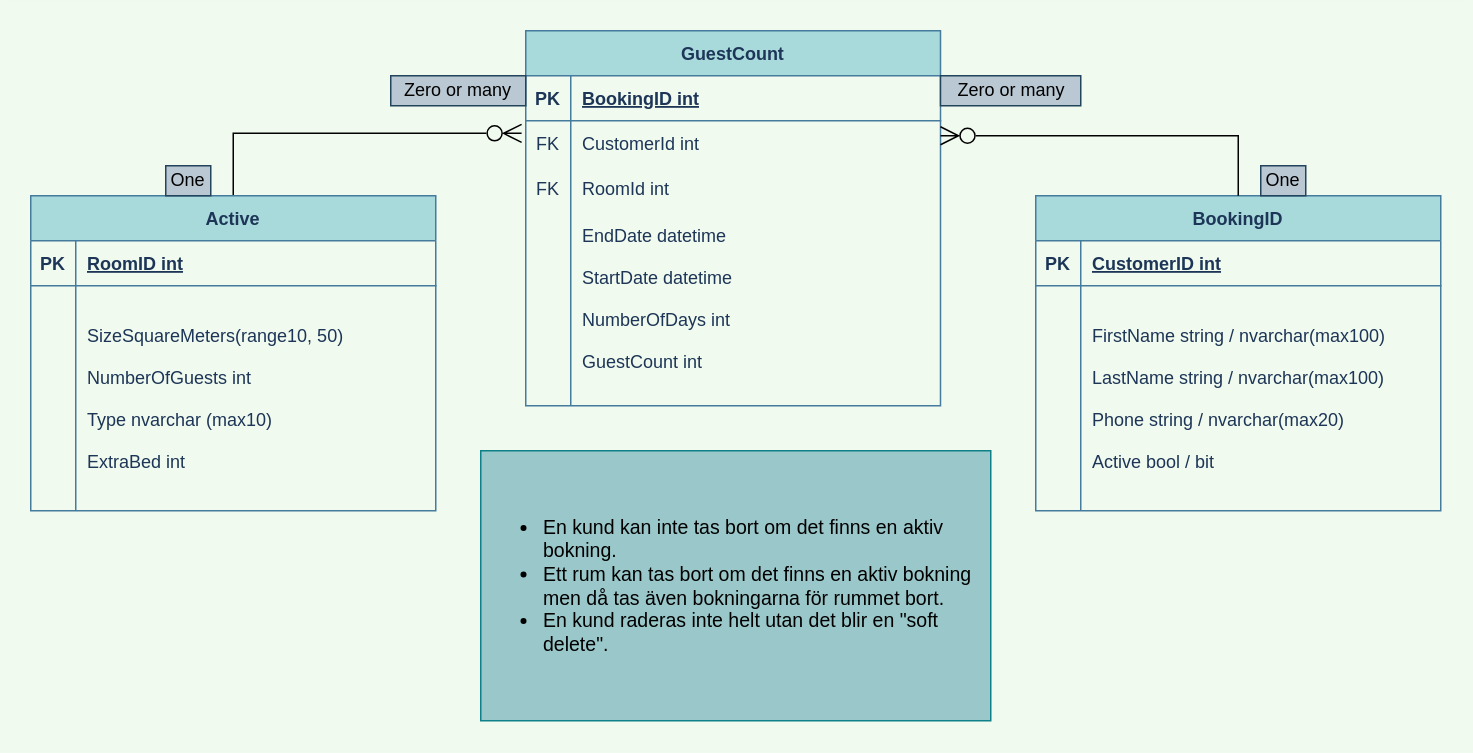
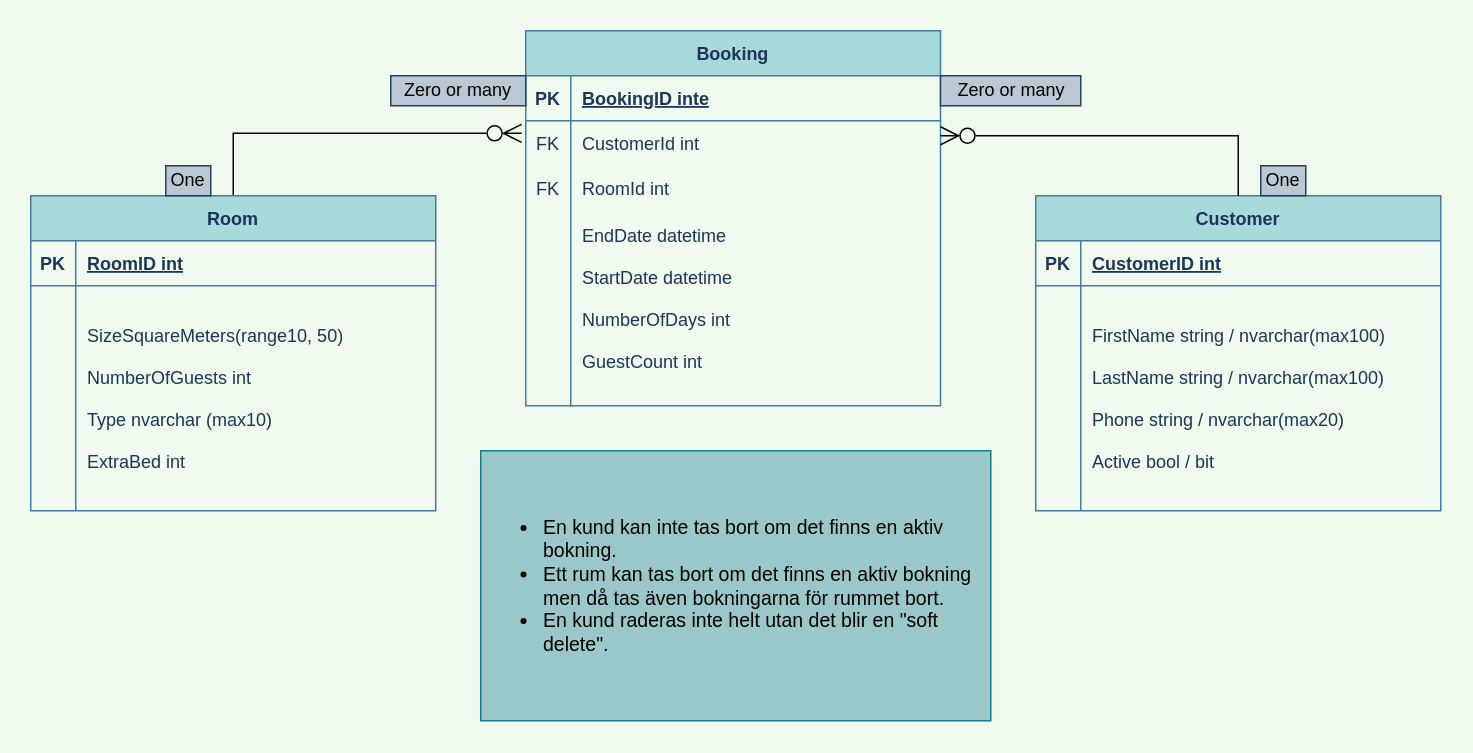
node "GuestCount": label "GuestCount" -> "Booking"
node "BookingID int": label "BookingID int" -> "BookingID inte"
node "Active": label "Active" -> "Room"
node "BookingID": label "BookingID" -> "Customer"
